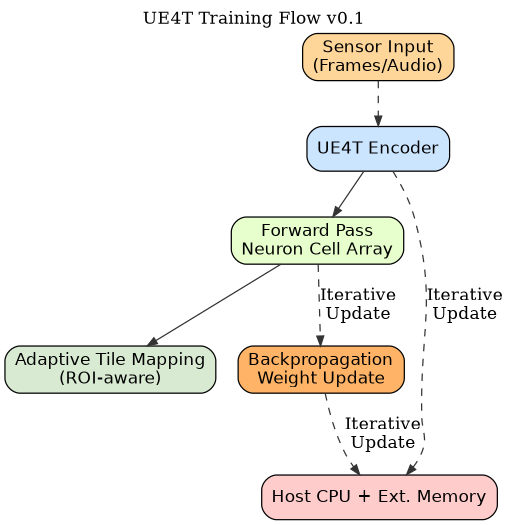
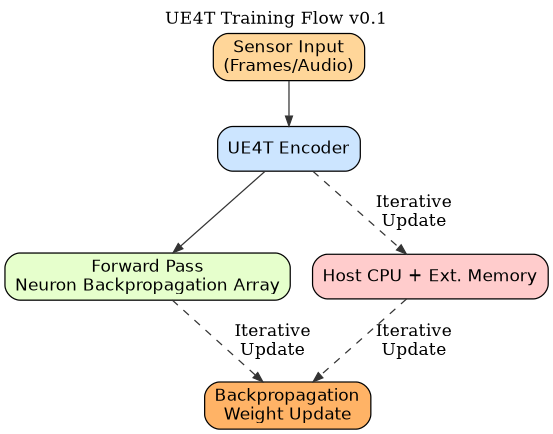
edge "Sensor Input (Frames/Audio)" -> "UE4T Encoder": style dashed -> solid
node "Forward Pass Neuron Cell Array": label "Forward Pass Neuron Cell Array" -> "Forward Pass Neuron Backpropagation Array"
node "Adaptive Tile Mapping (ROI-aware)": removed
edge "Backpropagation Weight Update" -> "Host CPU + Ext. Memory": reversed
